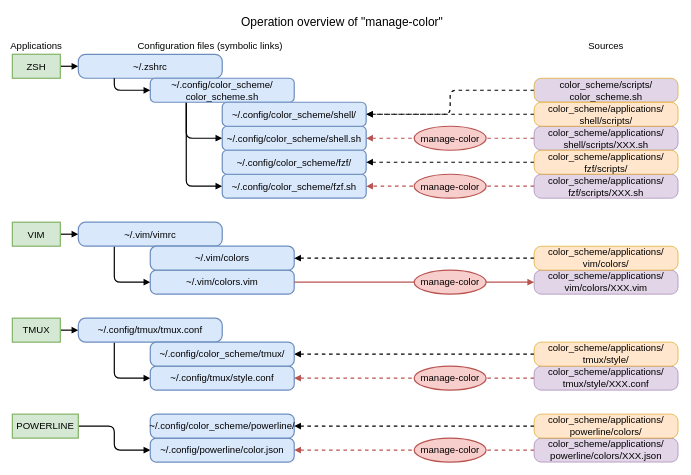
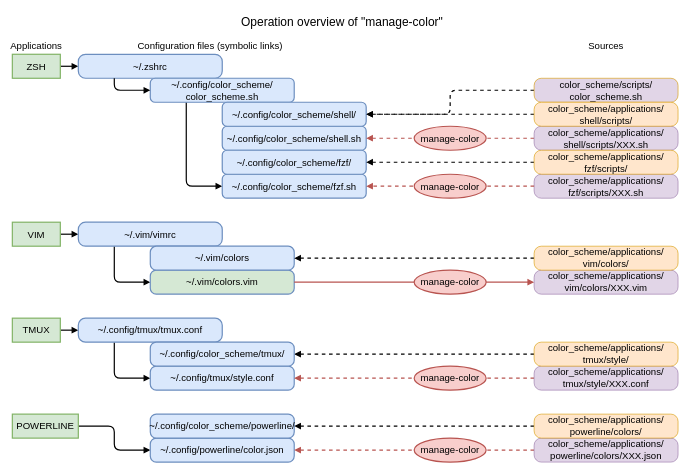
edge "~/.config/color_scheme/ color_scheme.sh" -> "~/.config/color_scheme/shell.sh": removed
node "~/.vim/colors.vim": fillcolor #dae8fc -> #d5e8d4
